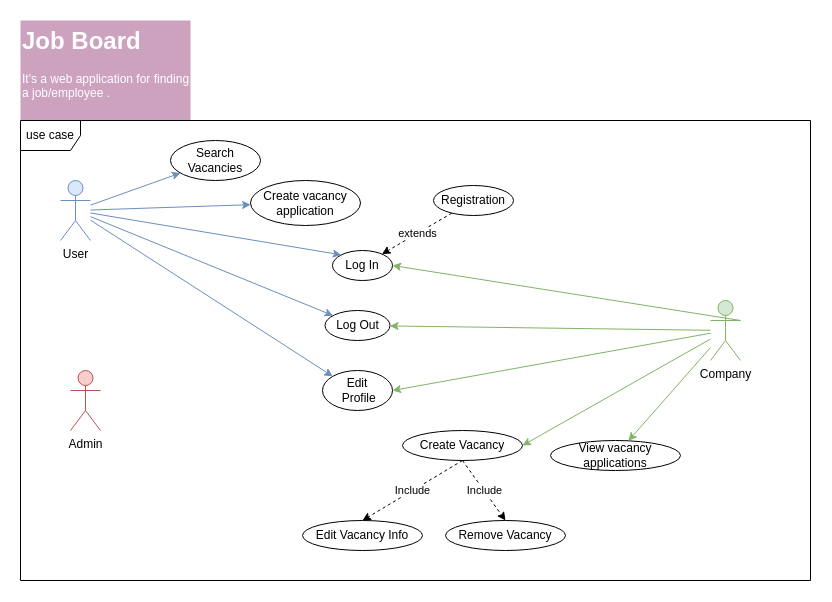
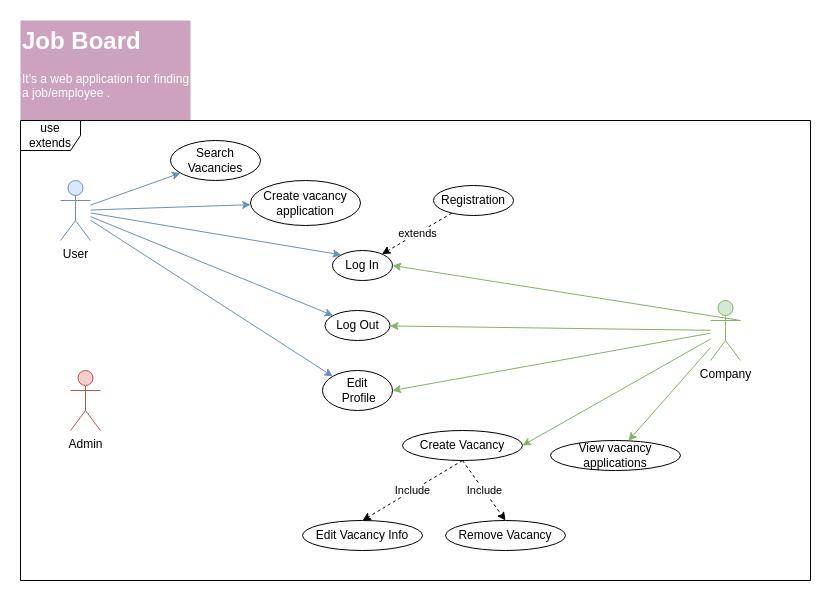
node "use case": label "use case" -> "use extends"
